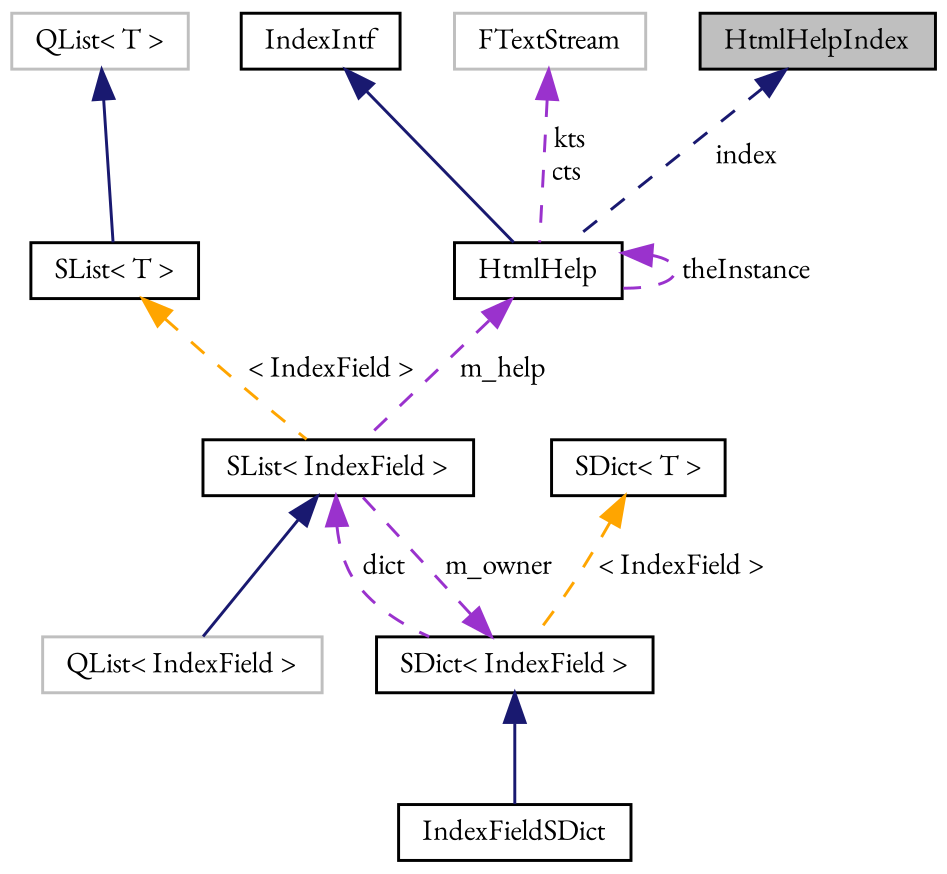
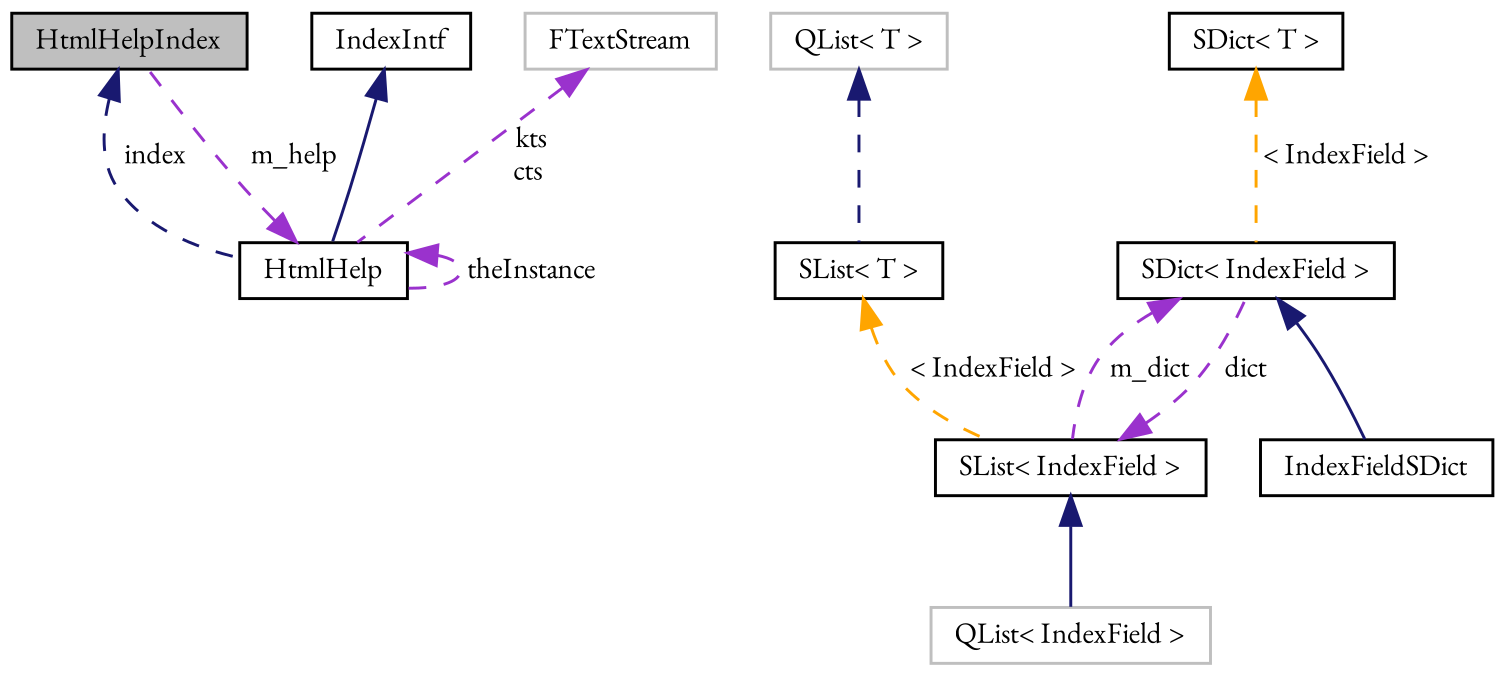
edge "SList< T >" -> "QList< T >": style solid -> dashed
edge "SList< IndexField >" -> "HtmlHelp": now "HtmlHelpIndex" -> "HtmlHelp"
edge "SList< IndexField >" -> "SDict< IndexField >": label " m_owner" -> " m_dict"
